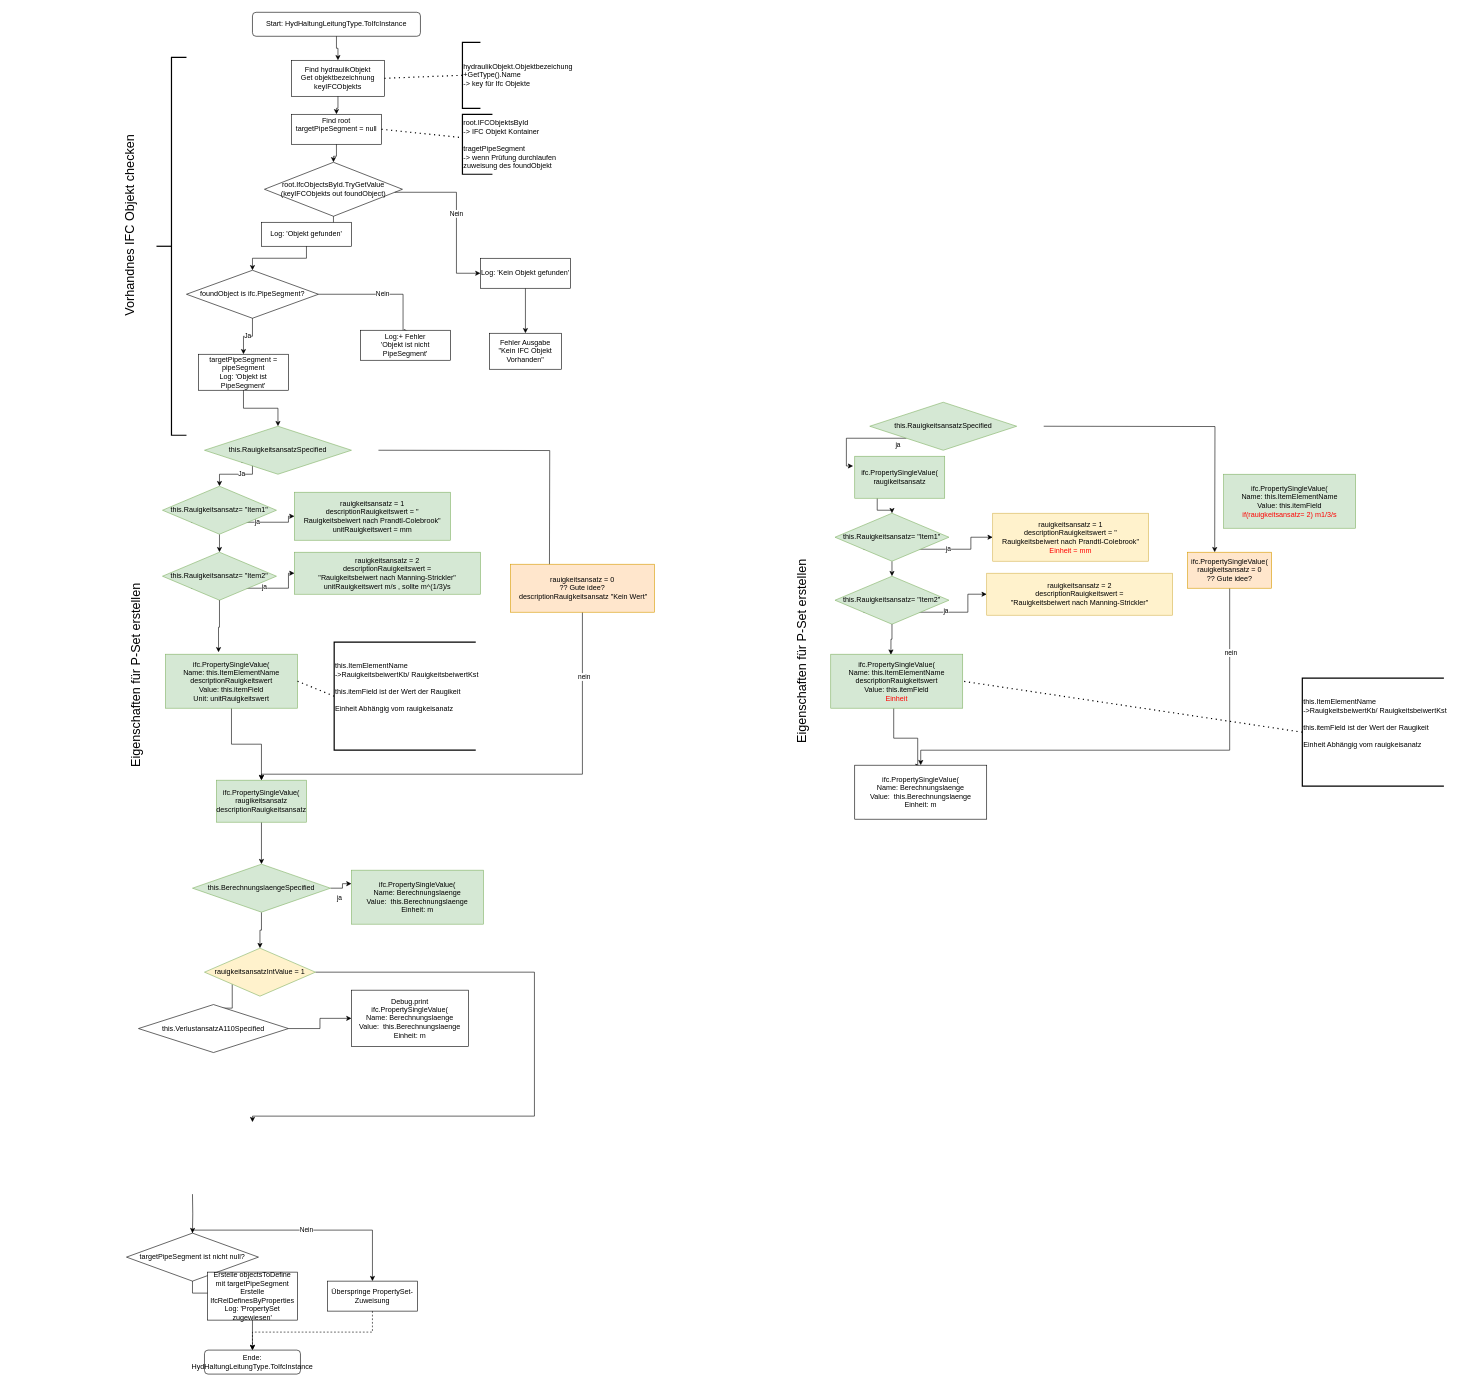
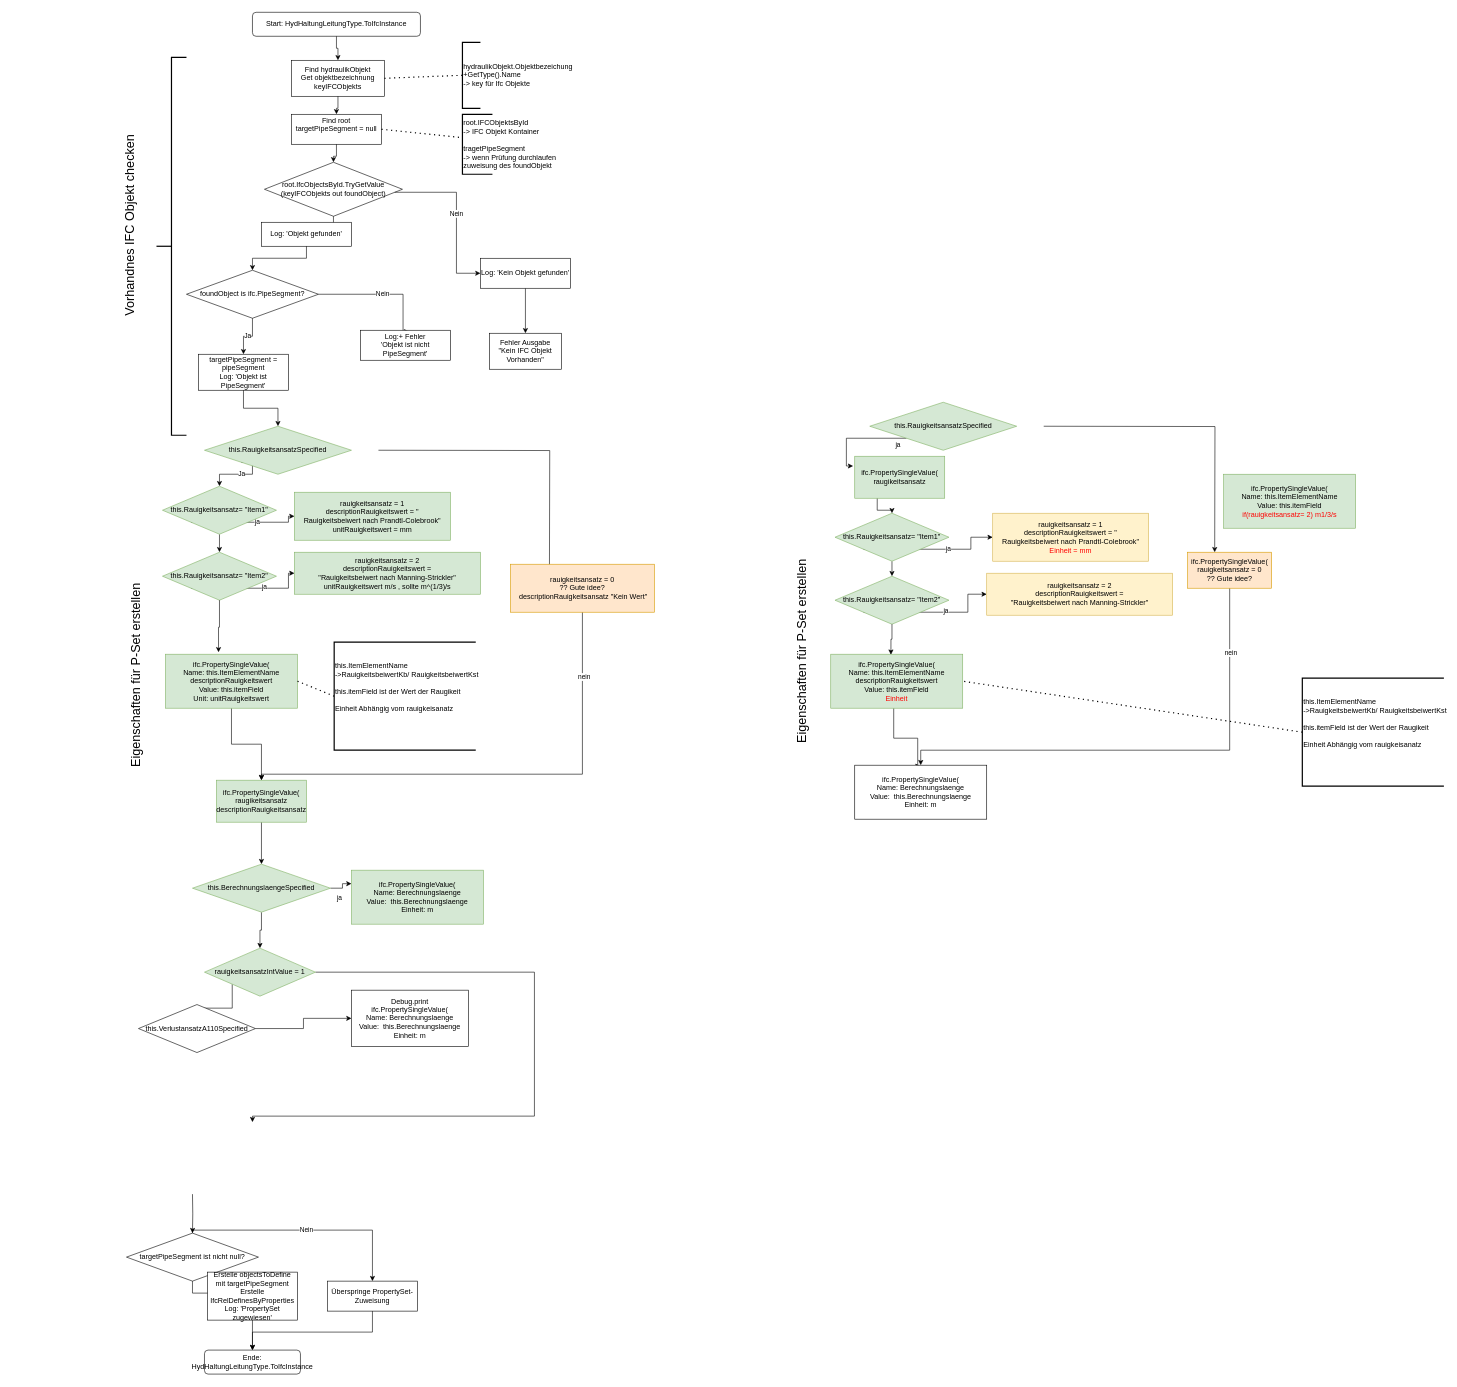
node "rauigkeitsansatzIntValue = 1": fillcolor #fff2cc -> #d5e8d4
node "this.VerlustansatzA110Specified": size 150x48 -> 117x48
edge "Überspringe PropertySet-Zuweisung" -> "Ende: HydHaltungLeitungType.ToIfcInstance": style dashed -> solid
